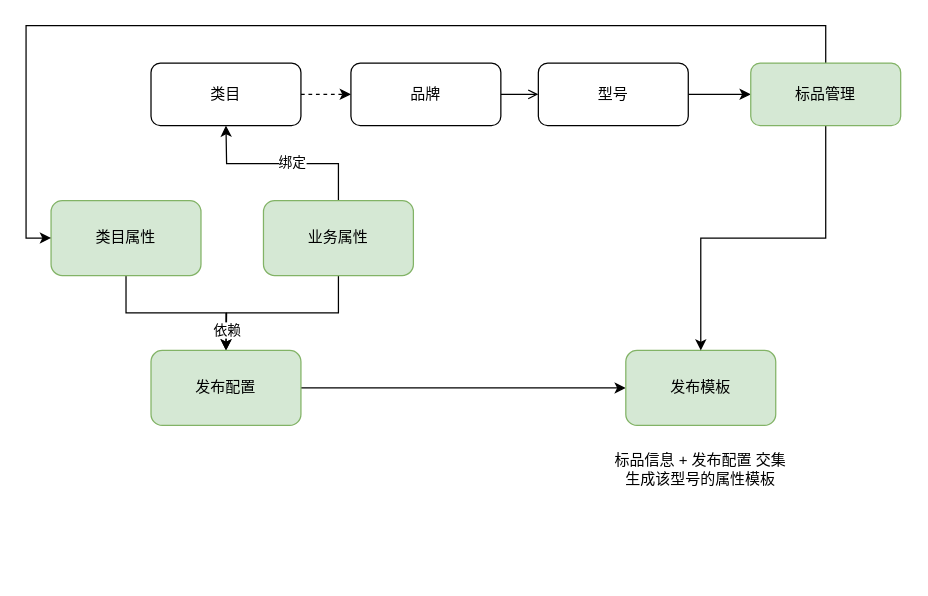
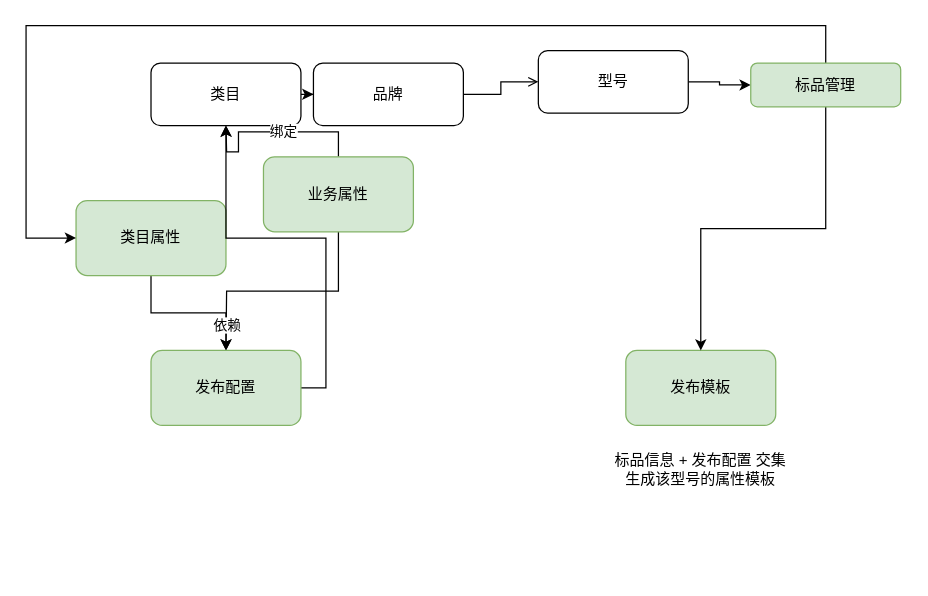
node "品牌": moved (426, 94) -> (388, 94)
node "型号": moved (613, 94) -> (613, 82)
node "标品管理": size 150x63 -> 150x44
node "类目属性": moved (126, 238) -> (151, 238)
node "业务属性": moved (338, 238) -> (338, 194)
edge "发布配置" -> "发布模板": now "发布配置" -> "类目"
